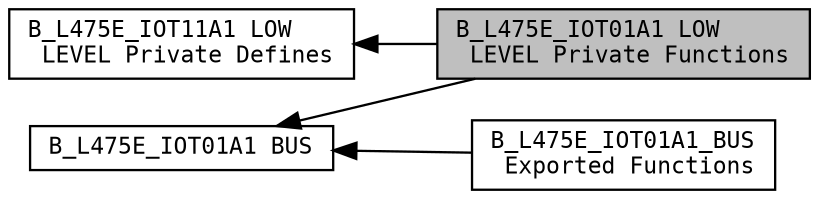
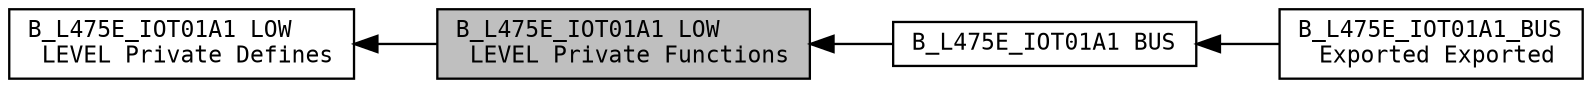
node "B_L475E_IOT11A1 LOW LEVEL Private Defines": label "B_L475E_IOT11A1 LOW LEVEL Private Defines" -> "B_L475E_IOT01A1 LOW LEVEL Private Defines"
edge "B_L475E_IOT01A1 LOW LEVEL Private Functions" -> "B_L475E_IOT01A1 BUS": reversed
node "B_L475E_IOT01A1_BUS Exported Functions": label "B_L475E_IOT01A1_BUS Exported Functions" -> "B_L475E_IOT01A1_BUS Exported Exported"
